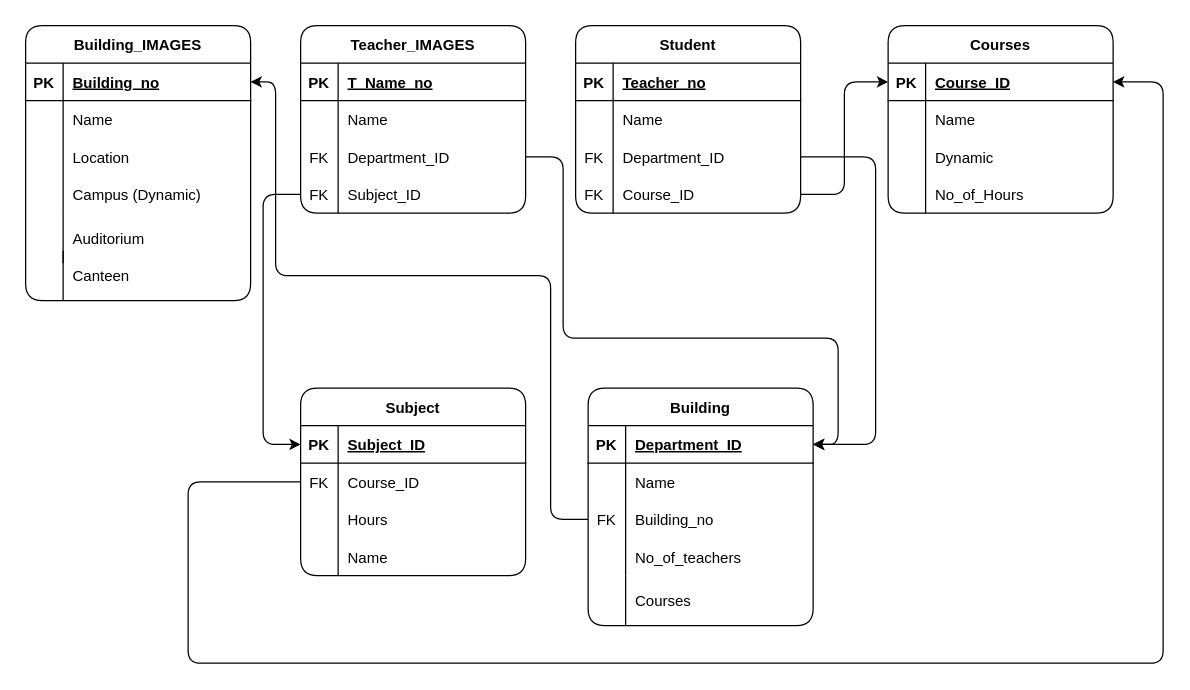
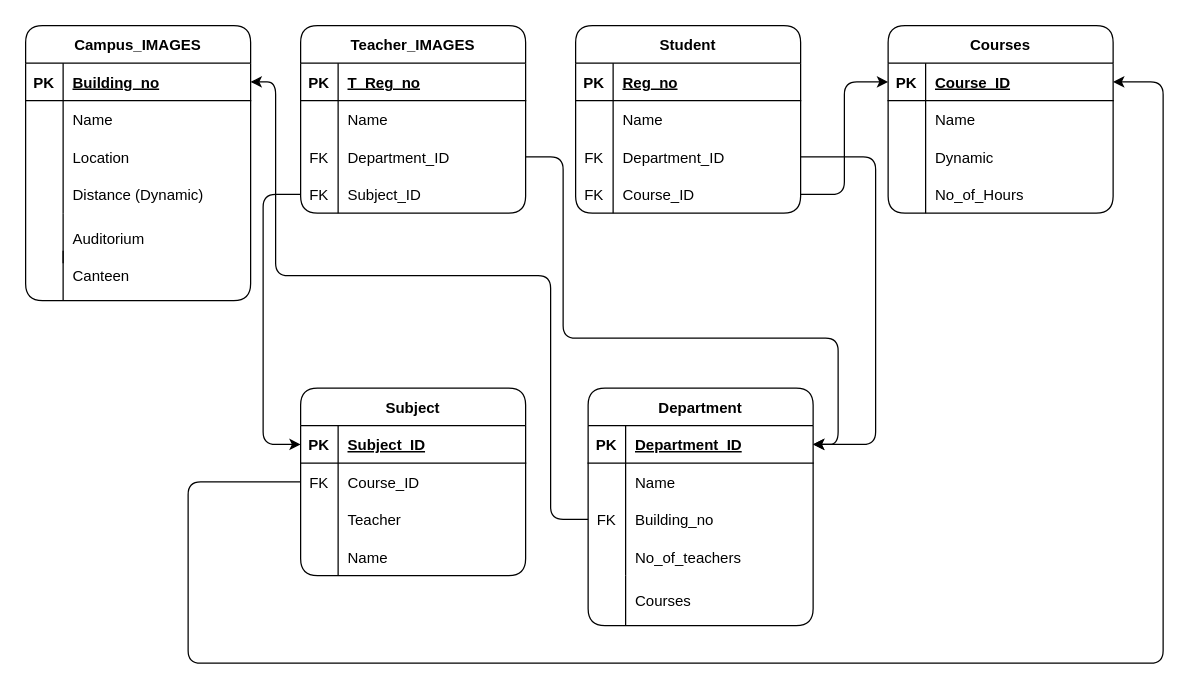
node "Building_IMAGES": label "Building_IMAGES" -> "Campus_IMAGES"
node "T_Name_no": label "T_Name_no" -> "T_Reg_no"
node "Teacher_no": label "Teacher_no" -> "Reg_no"
node "Campus (Dynamic)": label "Campus (Dynamic)" -> "Distance (Dynamic)"
node "Building": label "Building" -> "Department"
node "Hours": label "Hours" -> "Teacher"
